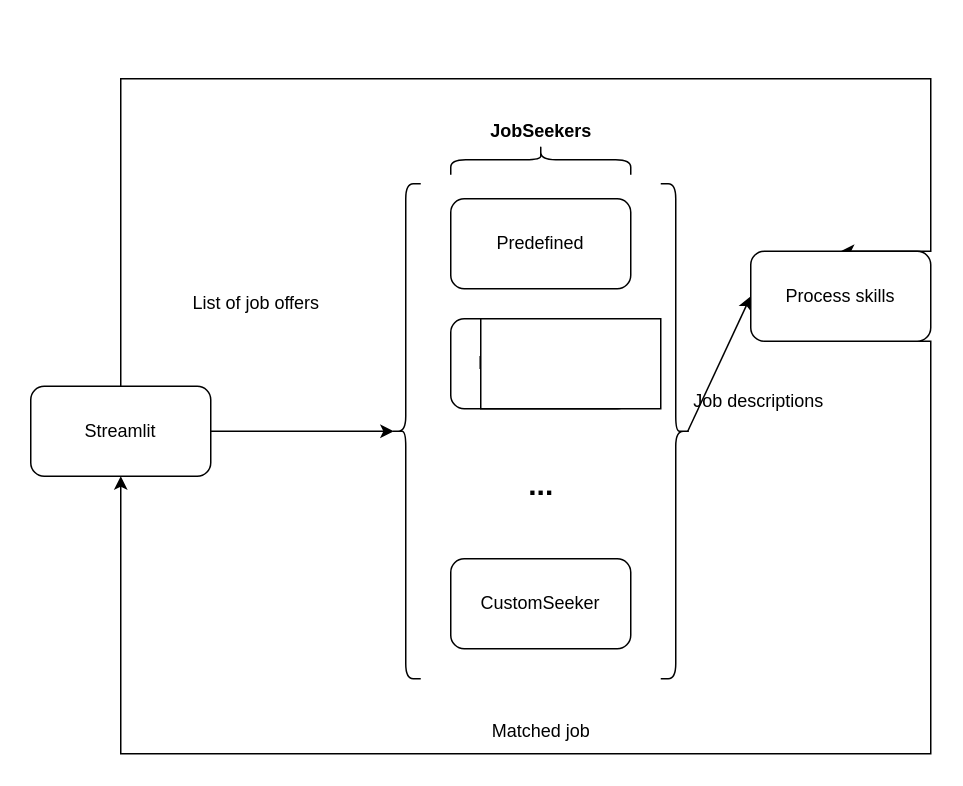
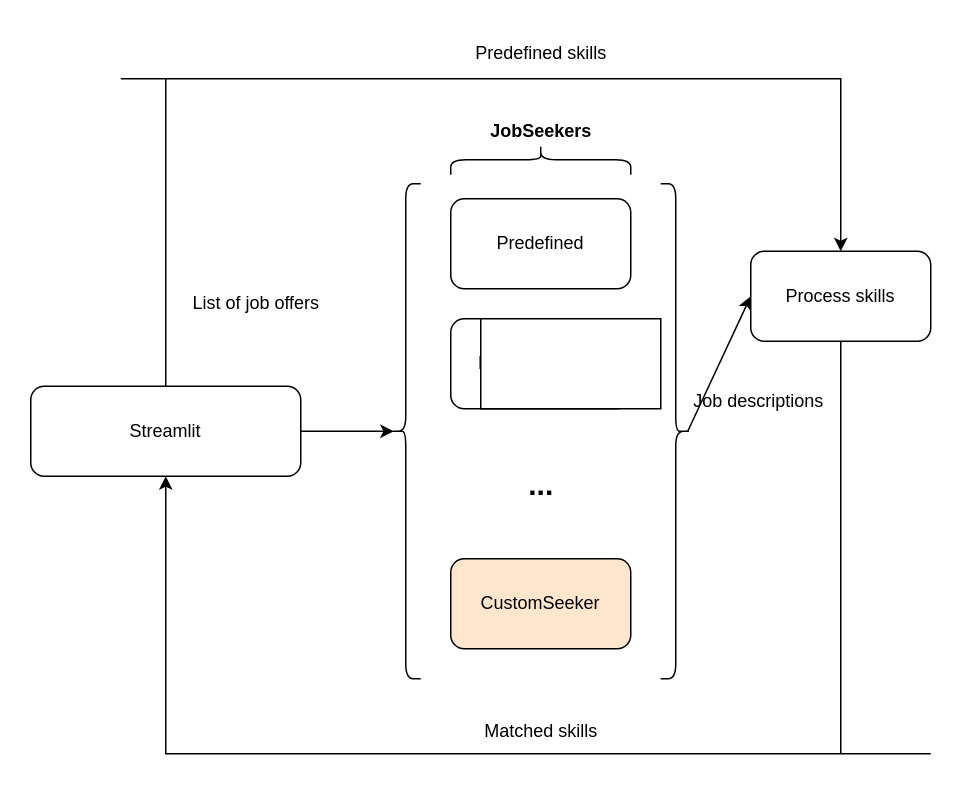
node "Predefined skills": added
node "Streamlit": size 180x90 -> 270x90
node "CustomSeeker": fillcolor #ffffff -> #ffe6cc
node "Matched job": label "Matched job" -> "Matched skills"
